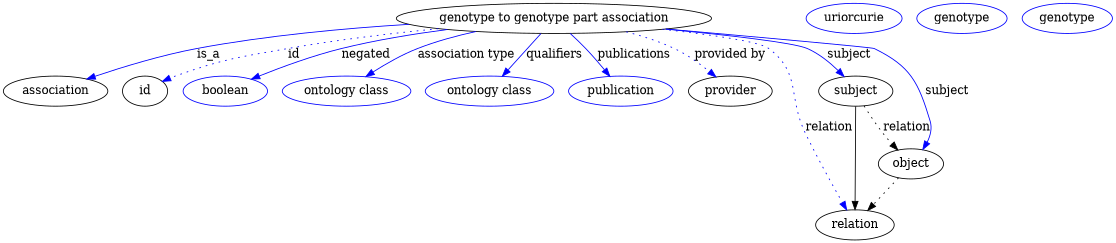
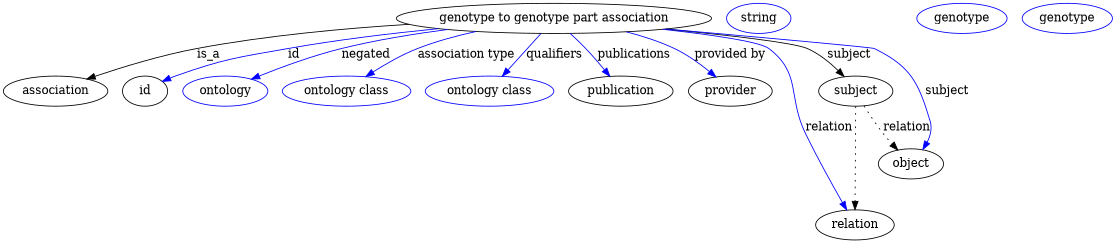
node "string": added
node "uriorcurie": removed
edge "genotype to genotype part association" -> "association": color blue -> black
edge "genotype to genotype part association" -> "id": style dotted -> solid
edge "genotype to genotype part association" -> "subject": color blue -> black
edge "genotype to genotype part association" -> "provider": style dotted -> solid
edge "genotype to genotype part association" -> "relation": style dotted -> solid
node "boolean": label "boolean" -> "ontology"
node "publication": color blue -> black
edge "subject" -> "relation": style solid -> dotted
edge "object" -> "relation": removed
